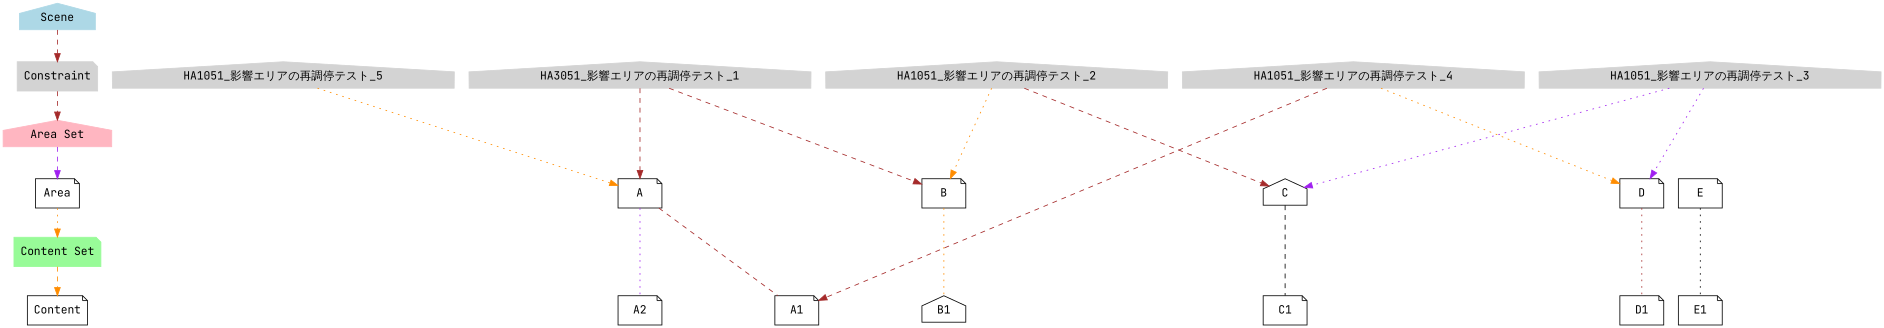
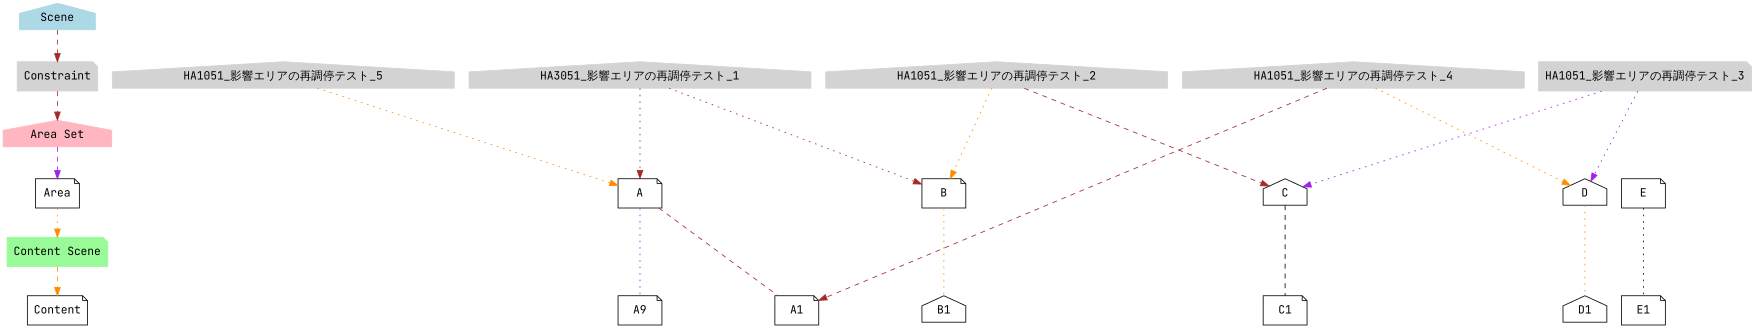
node "HA1051_影響エリアの再調停テスト_3": shape house -> note
edge "HA3051_影響エリアの再調停テスト_1" -> "A": style dashed -> dotted
edge "HA3051_影響エリアの再調停テスト_1" -> "B": style dashed -> dotted
node "D": shape note -> house
node "Content Set": label "Content Set" -> "Content Scene"
edge "D" -- "D1": color brown -> darkorange
node "A2": label "A2" -> "A9"
node "D1": shape note -> house
